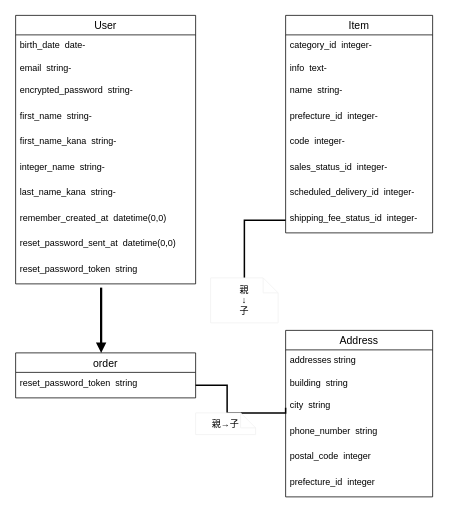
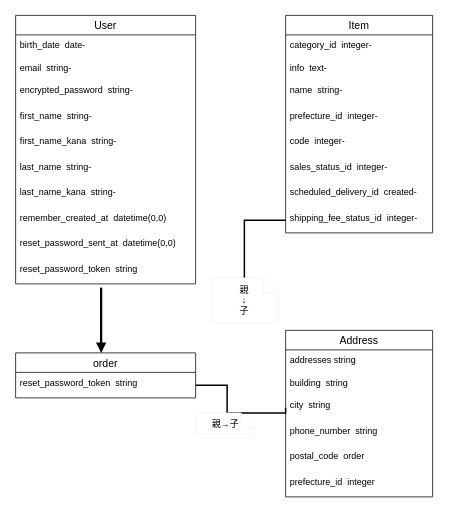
node "integer_name string-": label "integer_name string-" -> "last_name string-"
node "scheduled_delivery_id integer-": label "scheduled_delivery_id integer-" -> "scheduled_delivery_id created-"
node "postal_code integer": label "postal_code integer" -> "postal_code order"
